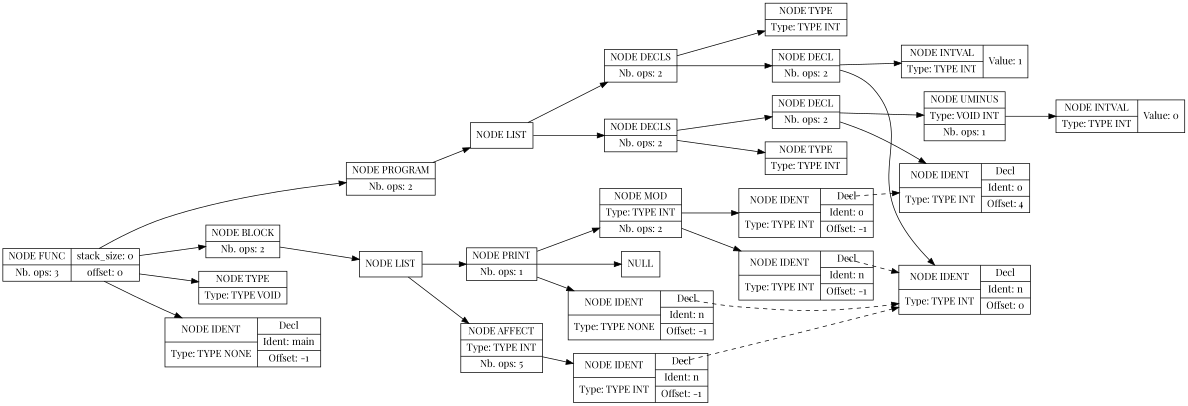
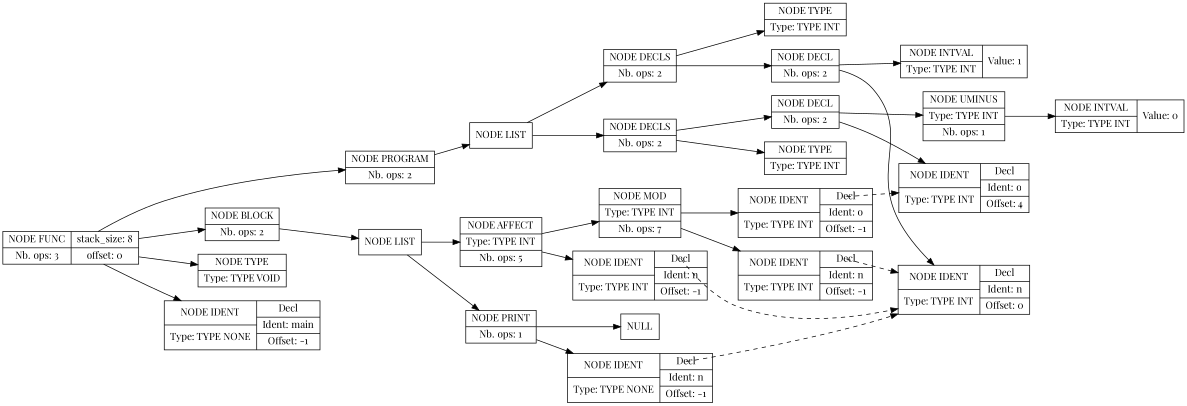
node "NODE UMINUS": text "Type: VOID INT" -> "Type: TYPE INT"
node "NODE MOD": text "Nb. ops: 2" -> "Nb. ops: 7"
edge "NODE PRINT" -> "NODE MOD": now "NODE AFFECT" -> "NODE MOD"
node "NODE FUNC": text "stack_size: 0" -> "stack_size: 8"
